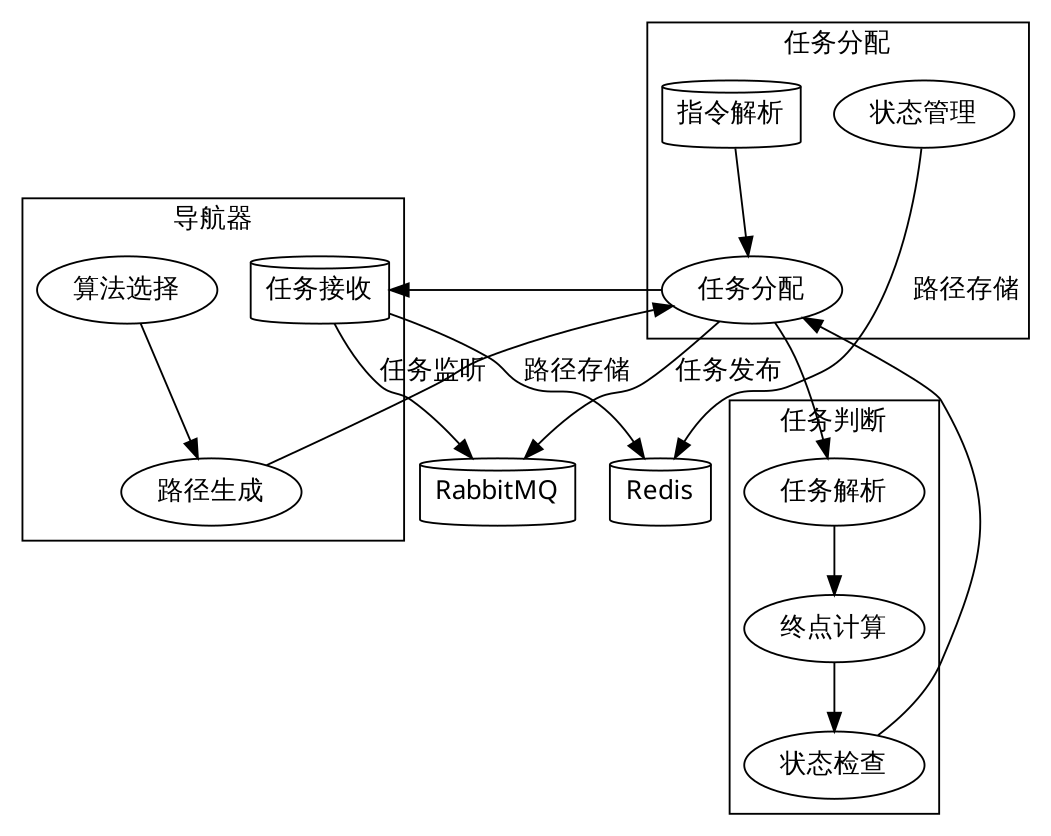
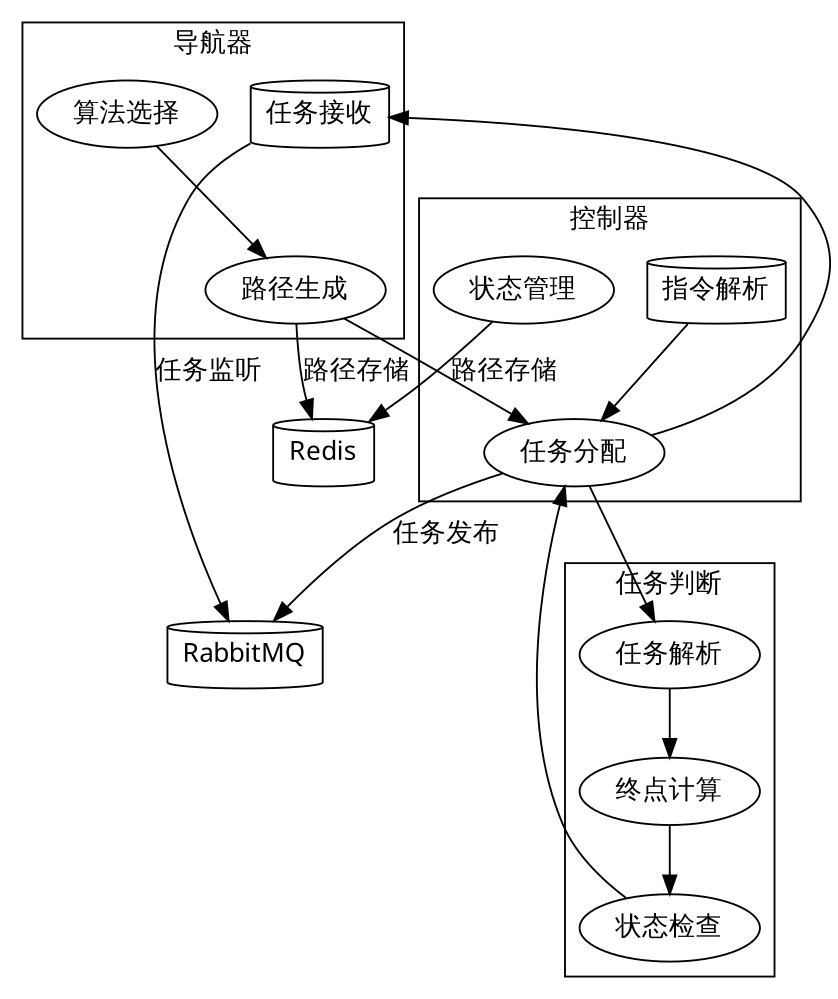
cluster "任务分配": label "任务分配" -> "控制器"
edge "任务接收" -> "Redis": now "路径生成" -> "Redis"
